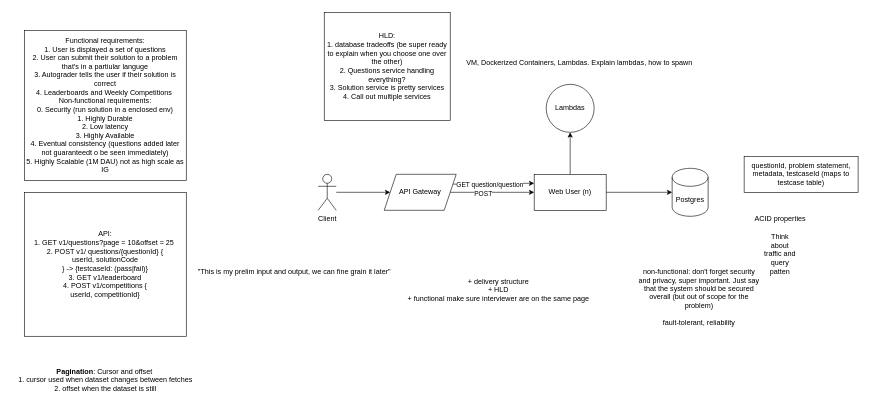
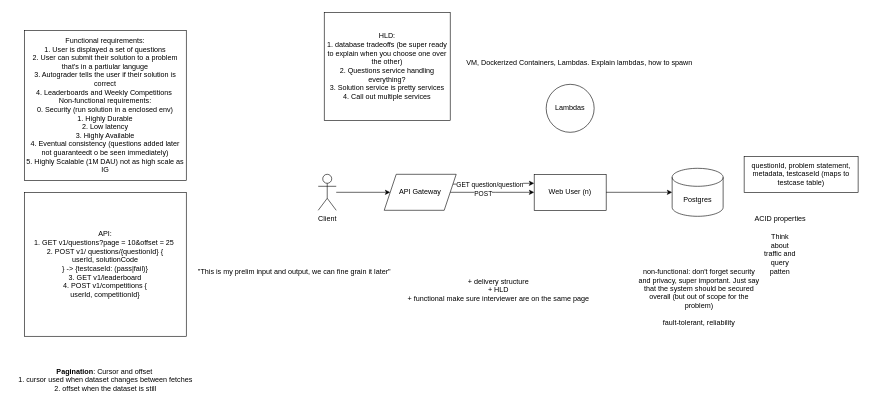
edge "Web User (n)" -> "Lambdas": removed
node "Postgres": size 36x48 -> 51x48
